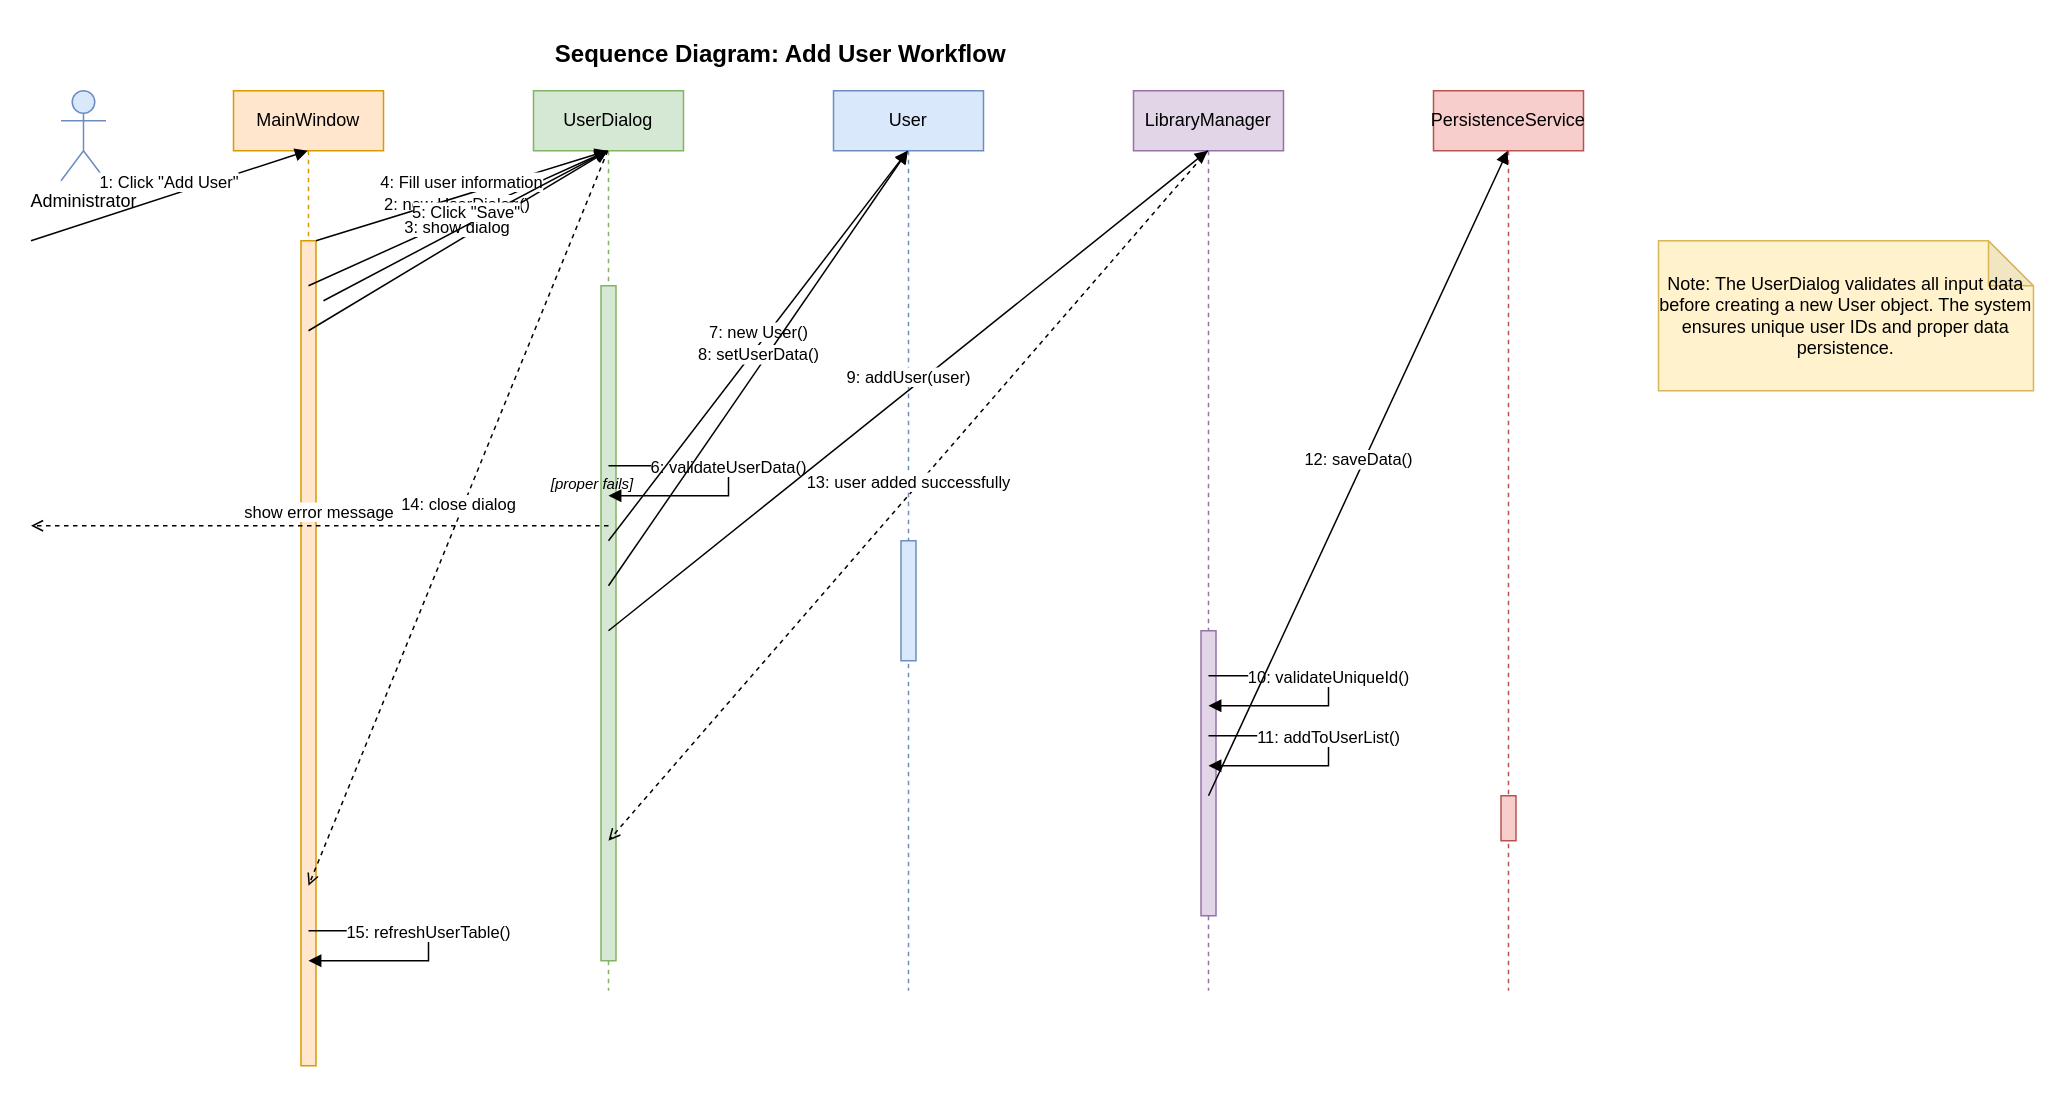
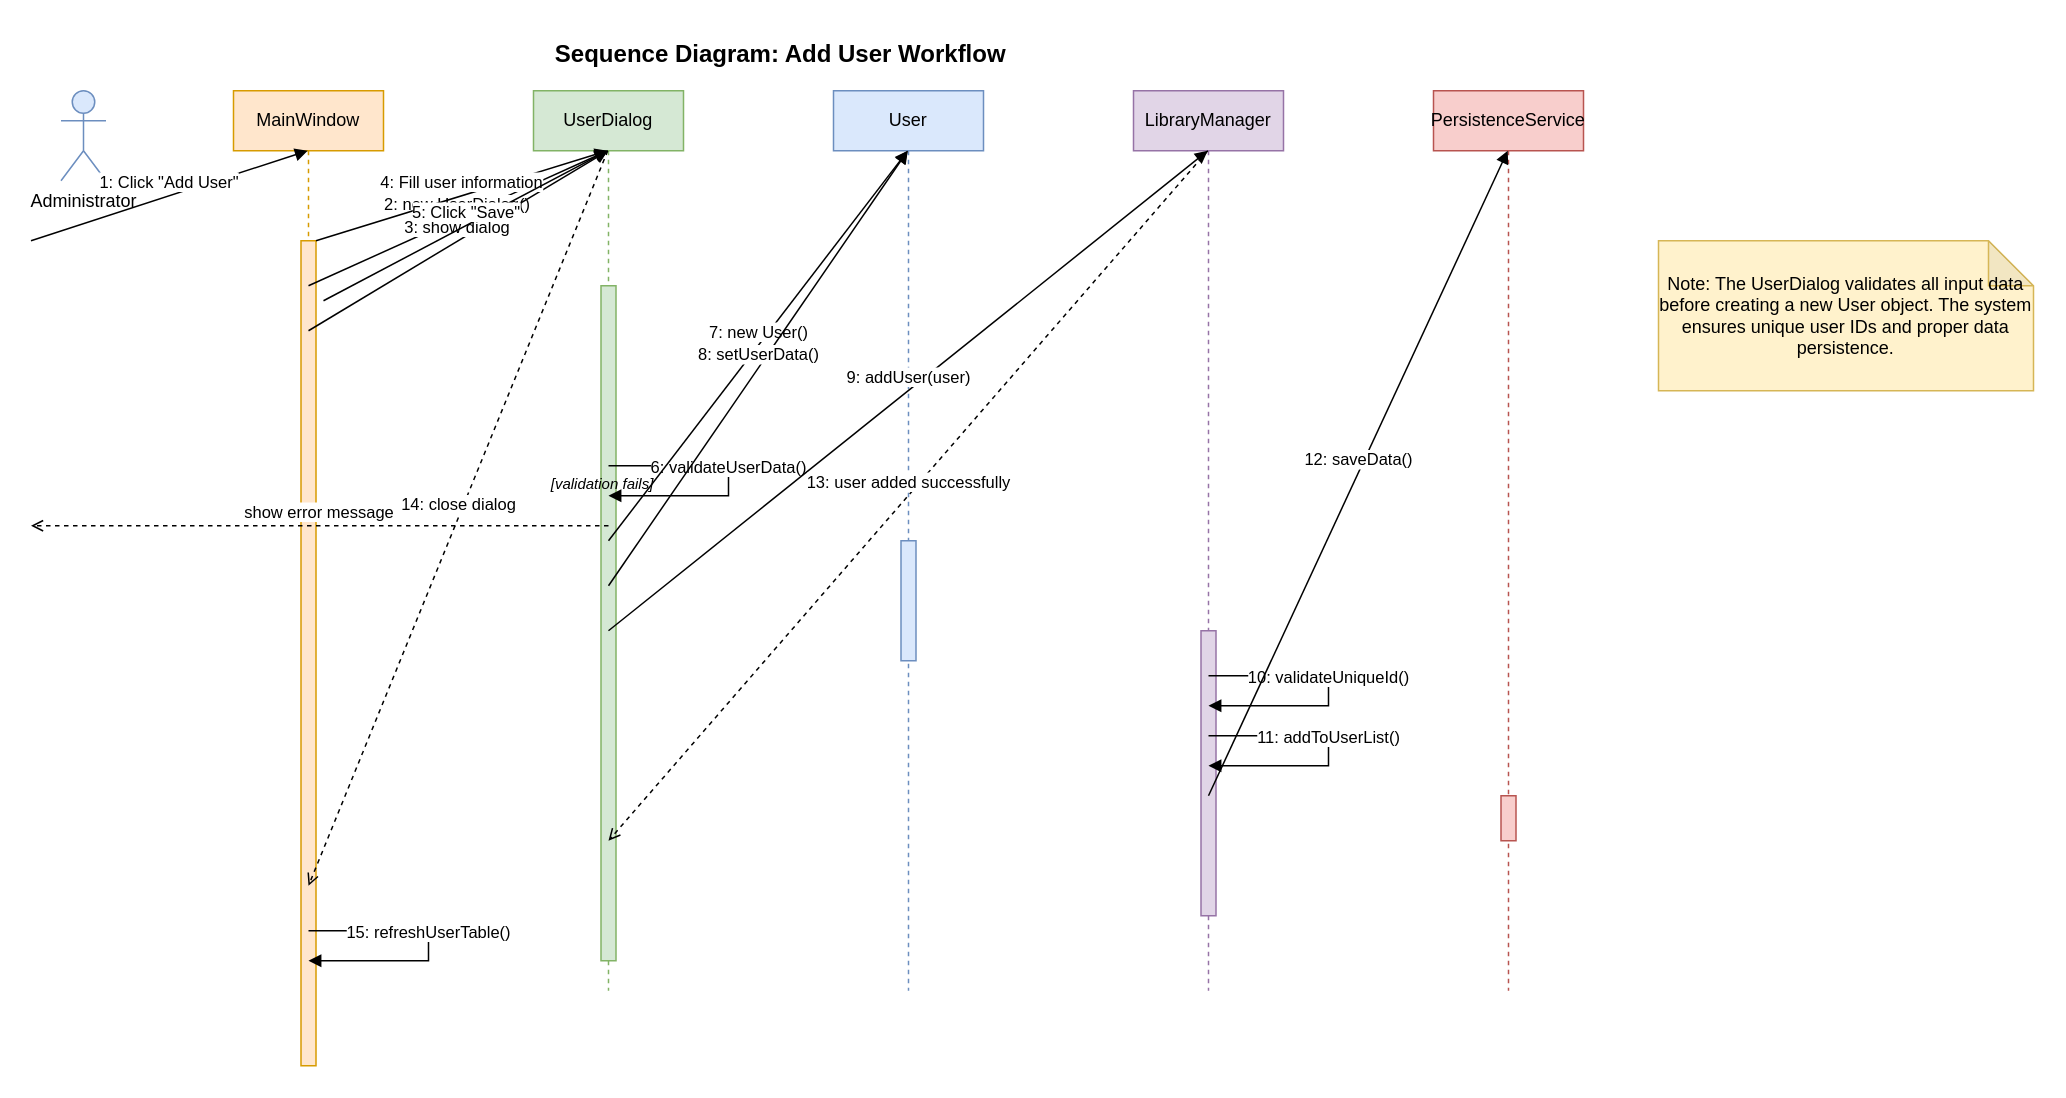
node "[proper fails]": label "[proper fails]" -> "[validation fails]"
